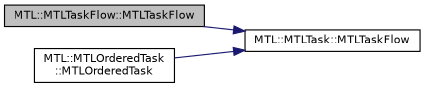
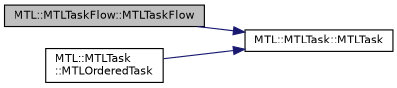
node "MTL::MTLTask::MTLTaskFlow": label "MTL::MTLTask::MTLTaskFlow" -> "MTL::MTLTask::MTLTask"
node "MTL::MTLOrderedTask ::MTLOrderedTask": label "MTL::MTLOrderedTask ::MTLOrderedTask" -> "MTL::MTLTask ::MTLOrderedTask"
